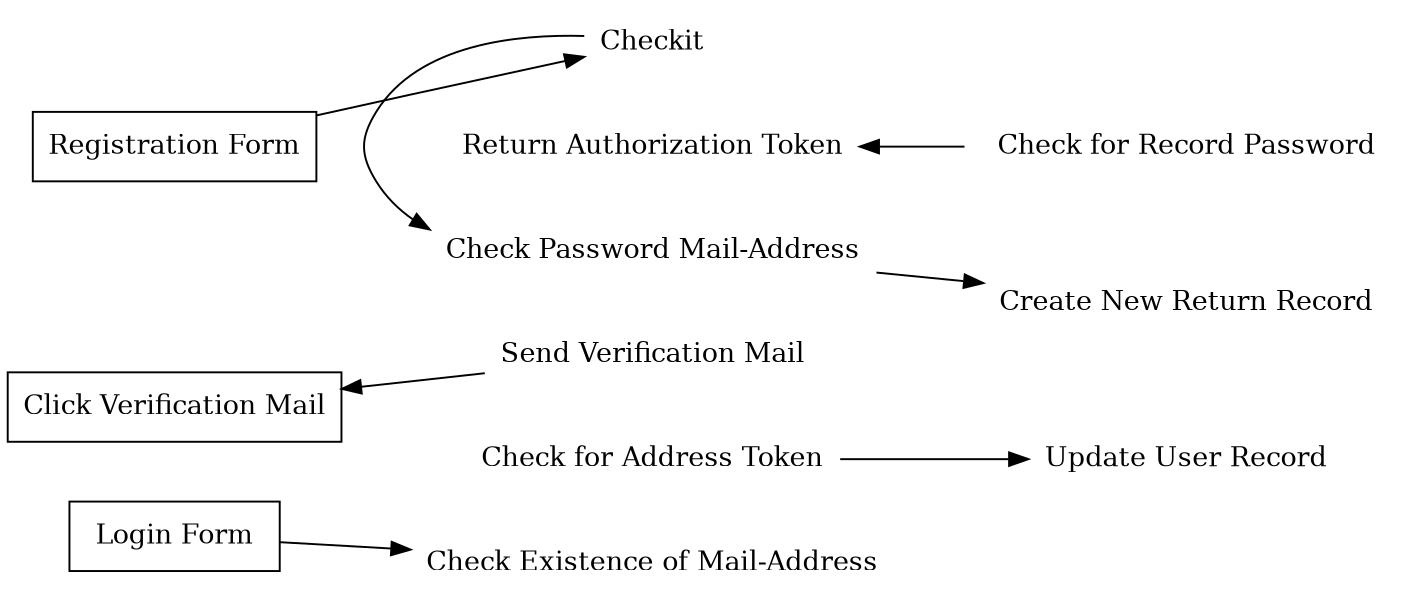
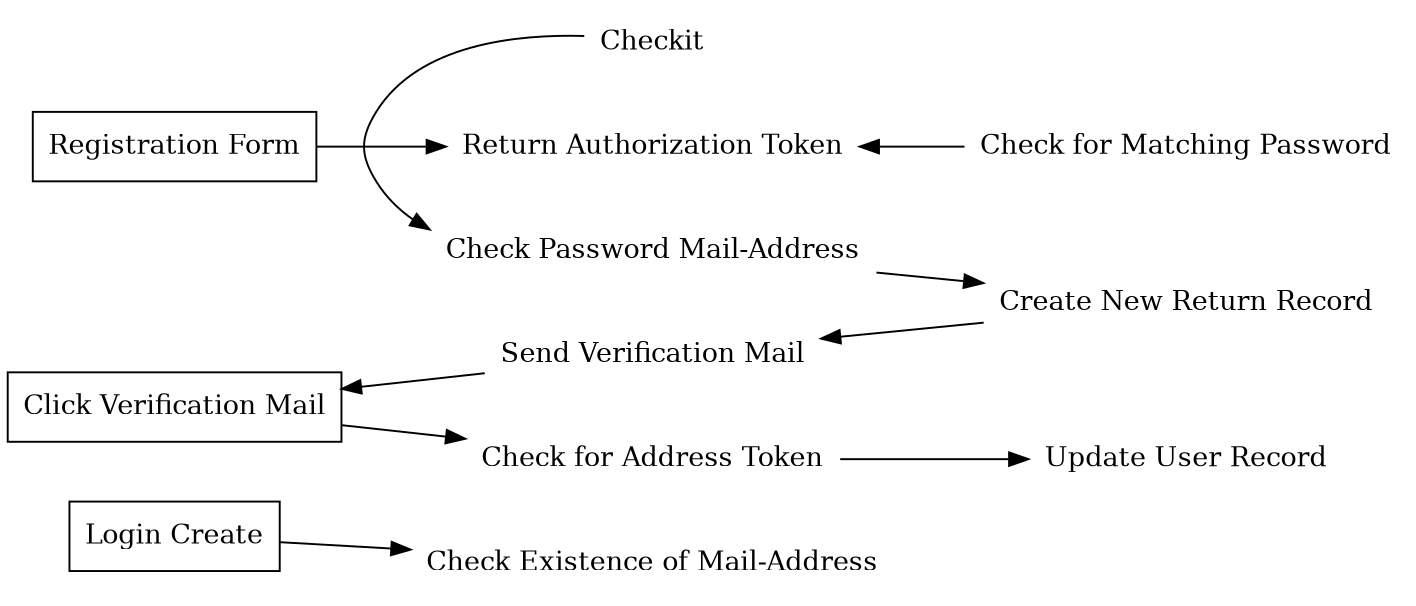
edge "Registration Form" -> "Checkit": now "Registration Form" -> "Return Authorization Token"
node "Check for Record Password": label "Check for Record Password" -> "Check for Matching Password"
edge "Create New Return Record" -> "Send Verification Mail": added
edge "Click Verification Mail" -> "Check for Address Token": added
node "Login Form": label "Login Form" -> "Login Create"
